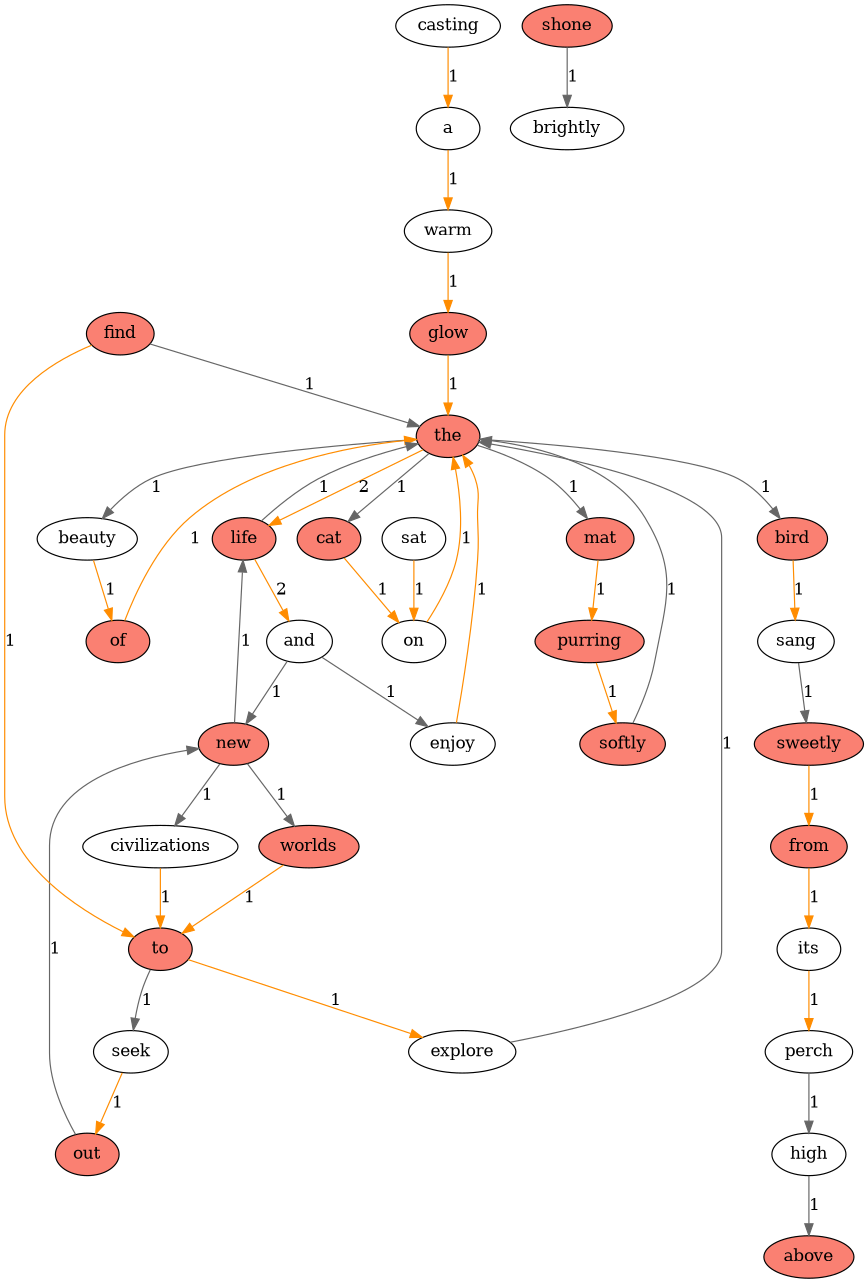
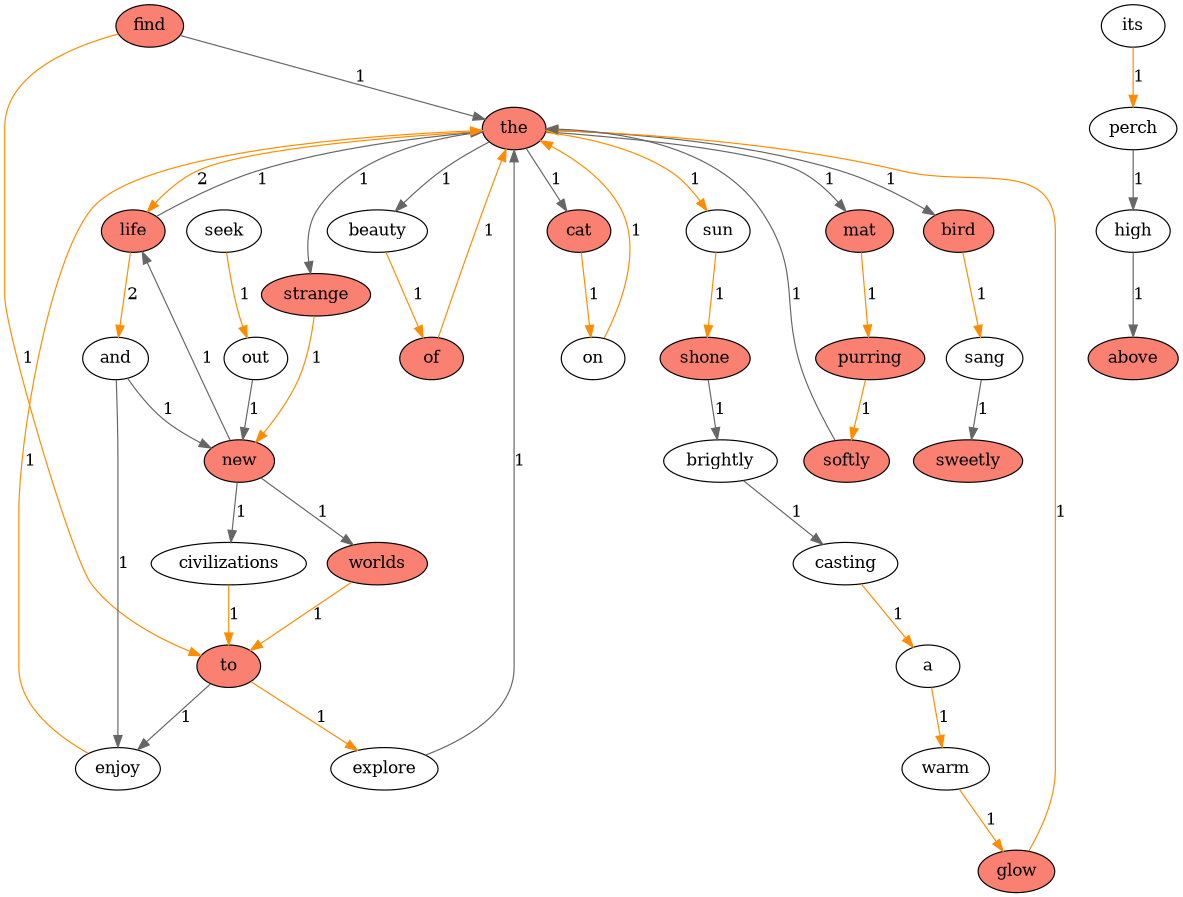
node "sun": added
node "strange": added
edge "brightly" -> "casting": added, label "1"
node "sat": removed
node "from": removed
edge "to" -> "seek": now "to" -> "enjoy"
node "out": fillcolor salmon -> white
